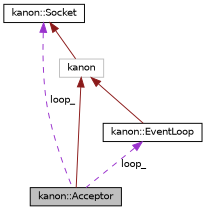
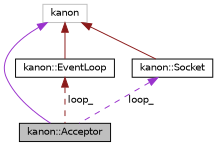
edge "kanon" -> "kanon::Socket": reversed
edge "kanon::Acceptor" -> "kanon": color firebrick4 -> darkorchid3
edge "kanon::Acceptor" -> "kanon::EventLoop": color darkorchid3 -> firebrick4
